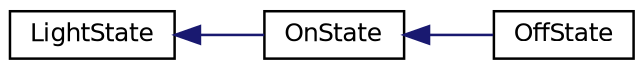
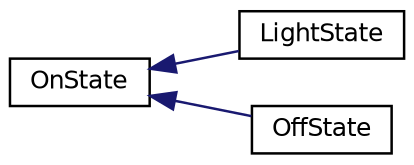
edge "OnState" -> "LightState": reversed
